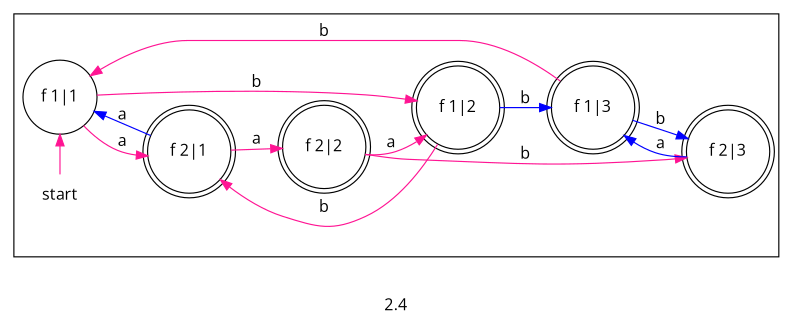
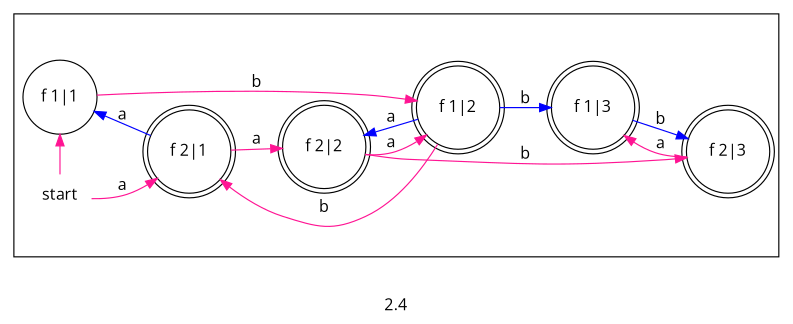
edge "f 1|3" -> "f 1|1": removed, label "b"
edge "f 1|2" -> "f 2|2": added, label "a"
edge "f 1|1" -> "f 2|1": now "start" -> "f 2|1"
edge "f 2|3" -> "f 1|3": color blue -> deeppink
